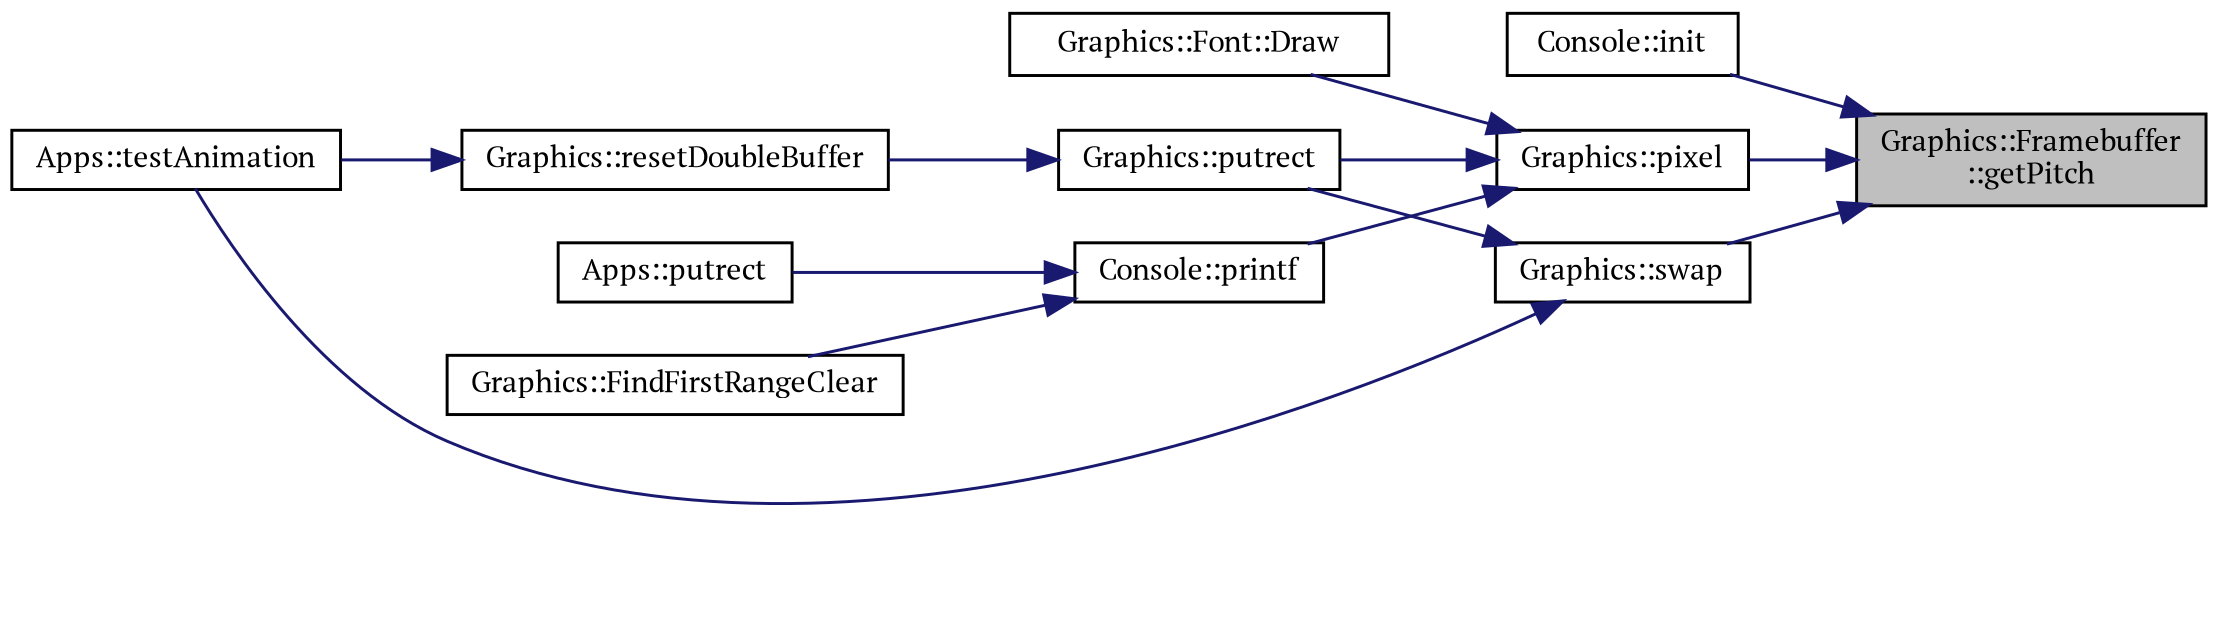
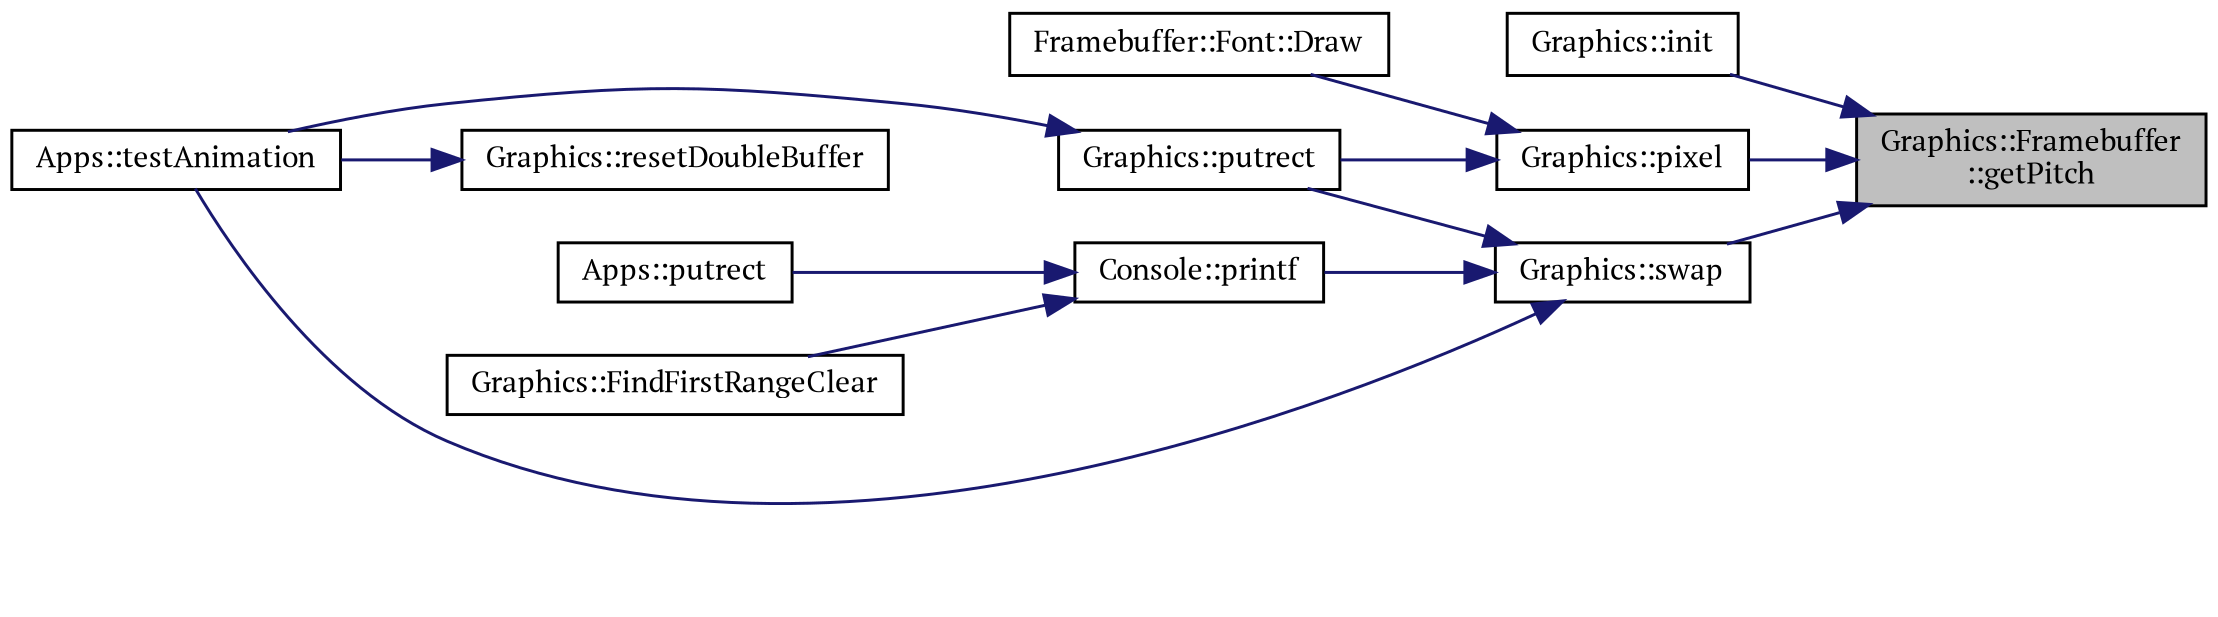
node "Graphics::Font::Draw": label "Graphics::Font::Draw" -> "Framebuffer::Font::Draw"
node "Console::init": label "Console::init" -> "Graphics::init"
edge "Graphics::resetDoubleBuffer" -> "Graphics::putrect": now "Apps::testAnimation" -> "Graphics::putrect"
edge "Console::printf" -> "Graphics::pixel": now "Console::printf" -> "Graphics::swap"
